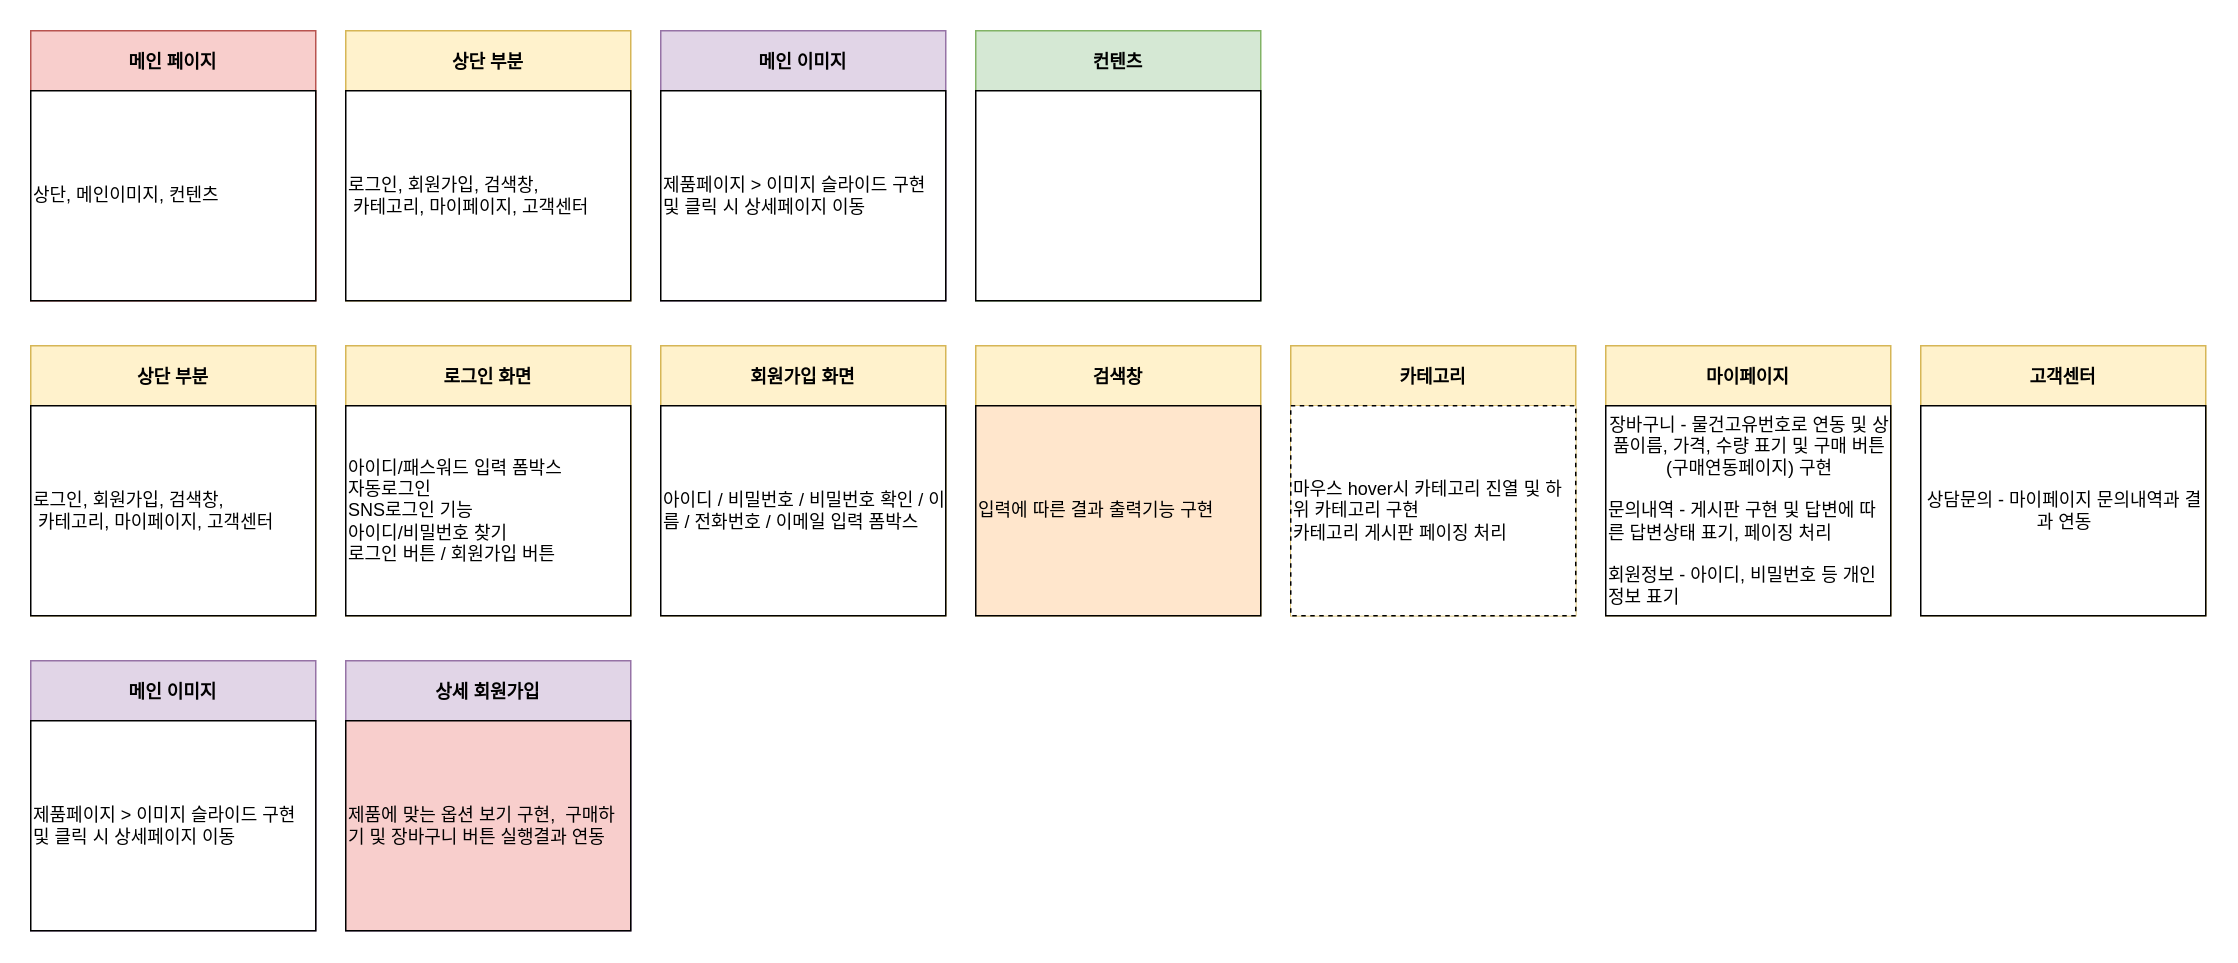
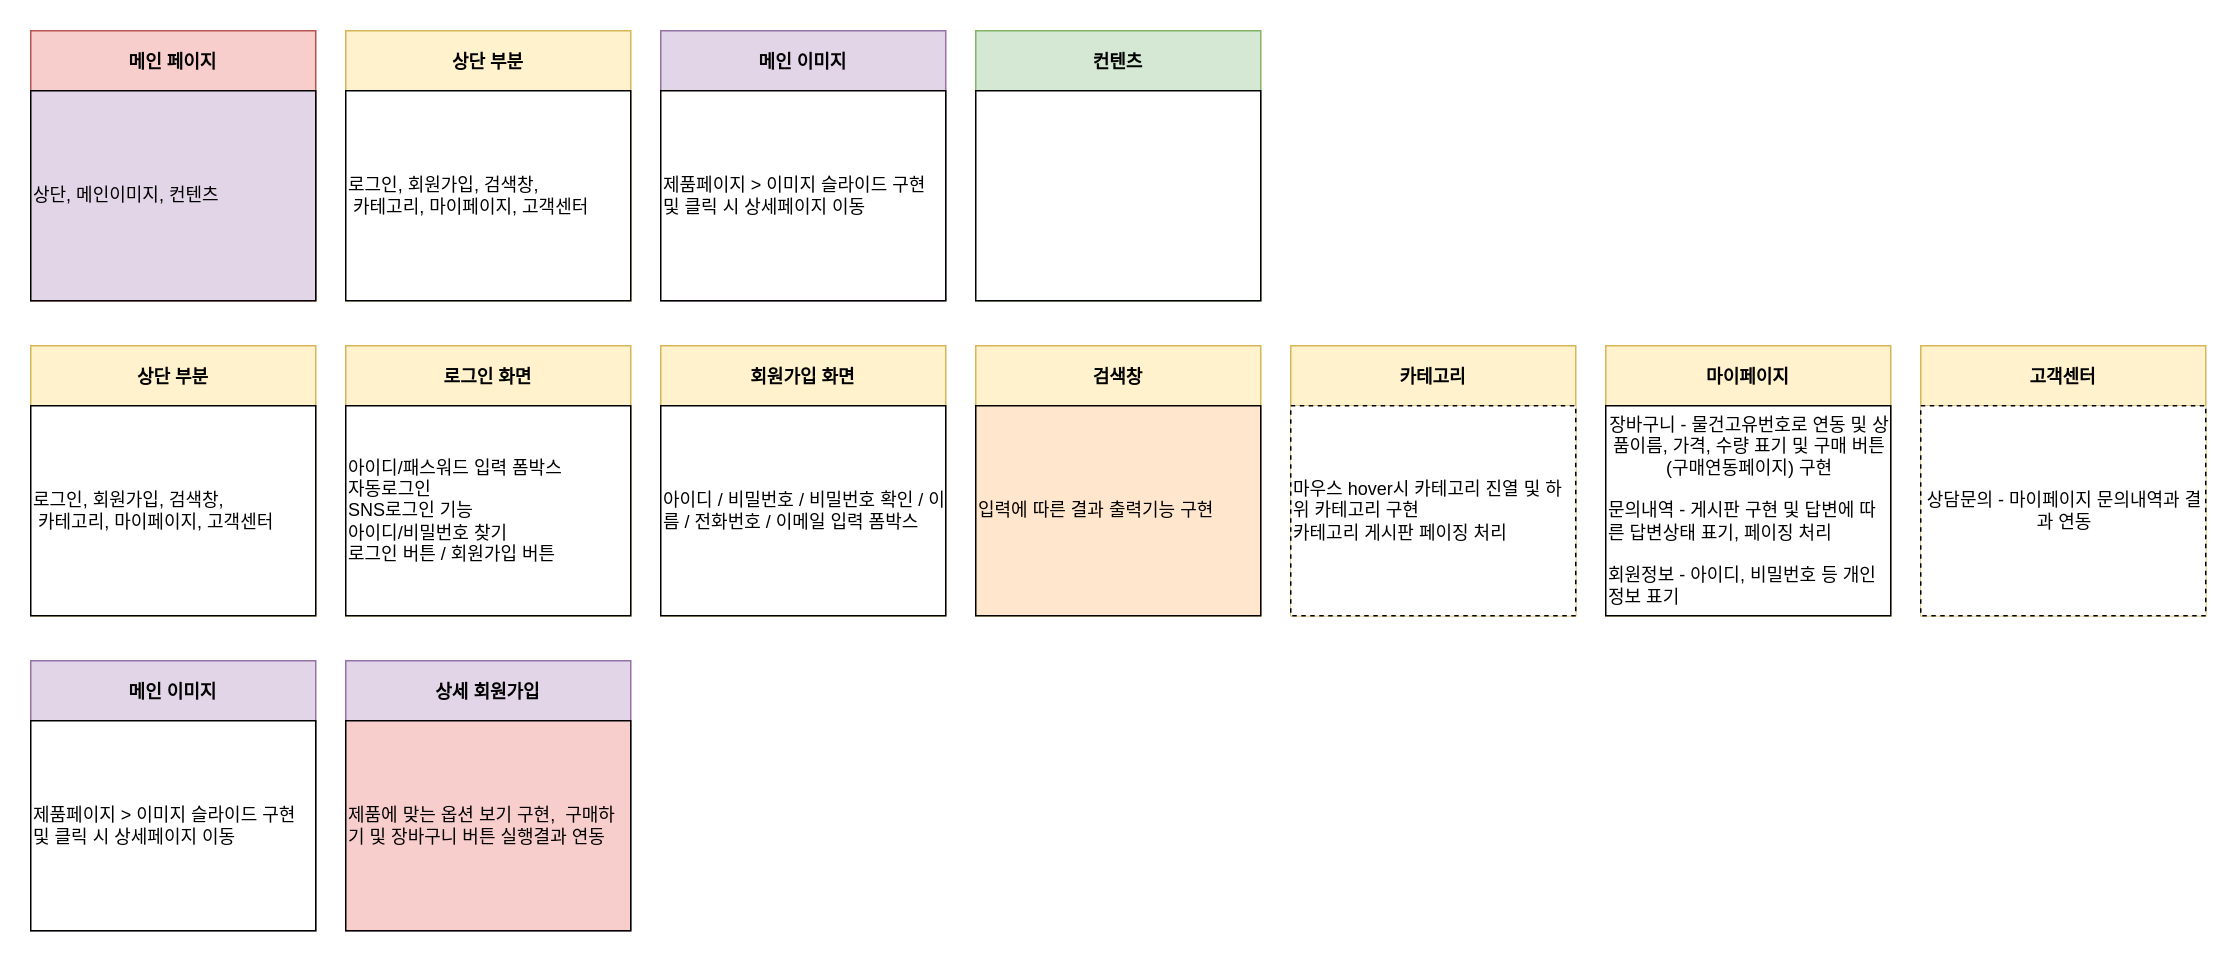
node "상단, 메인이미지, 컨텐츠": fillcolor #ffffff -> #e1d5e7
node "상담문의 - 마이페이지 문의내역과 결과 연동": style solid -> dashed
